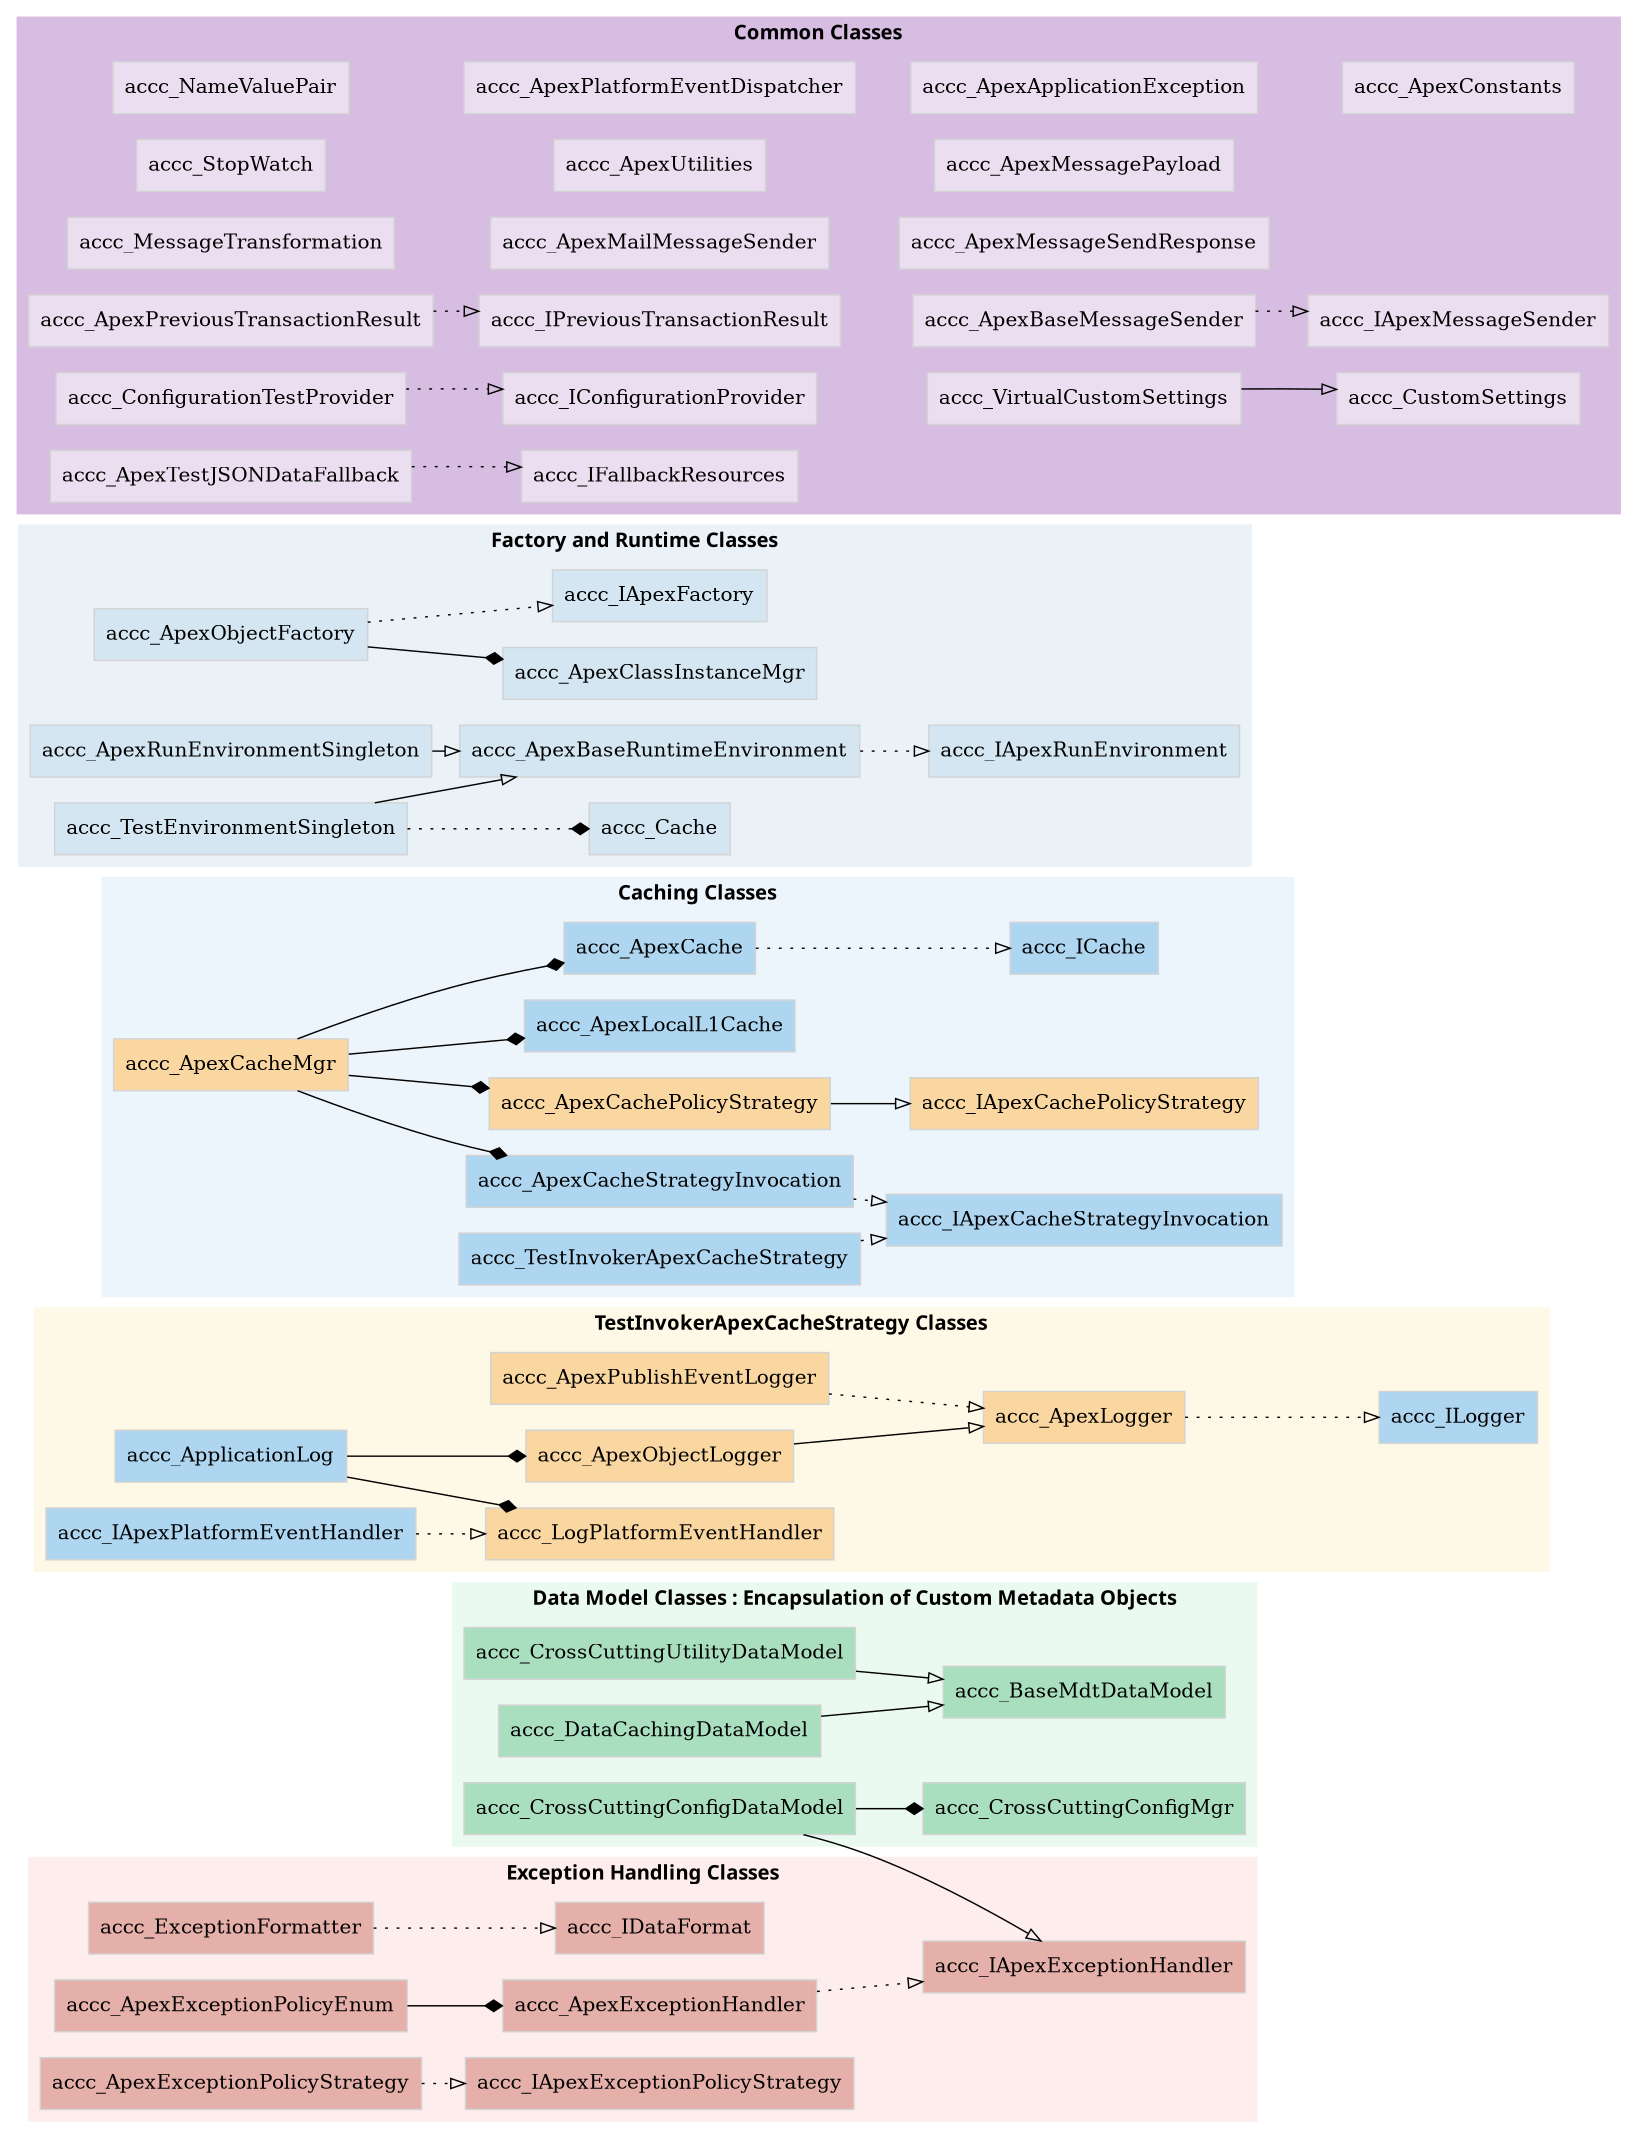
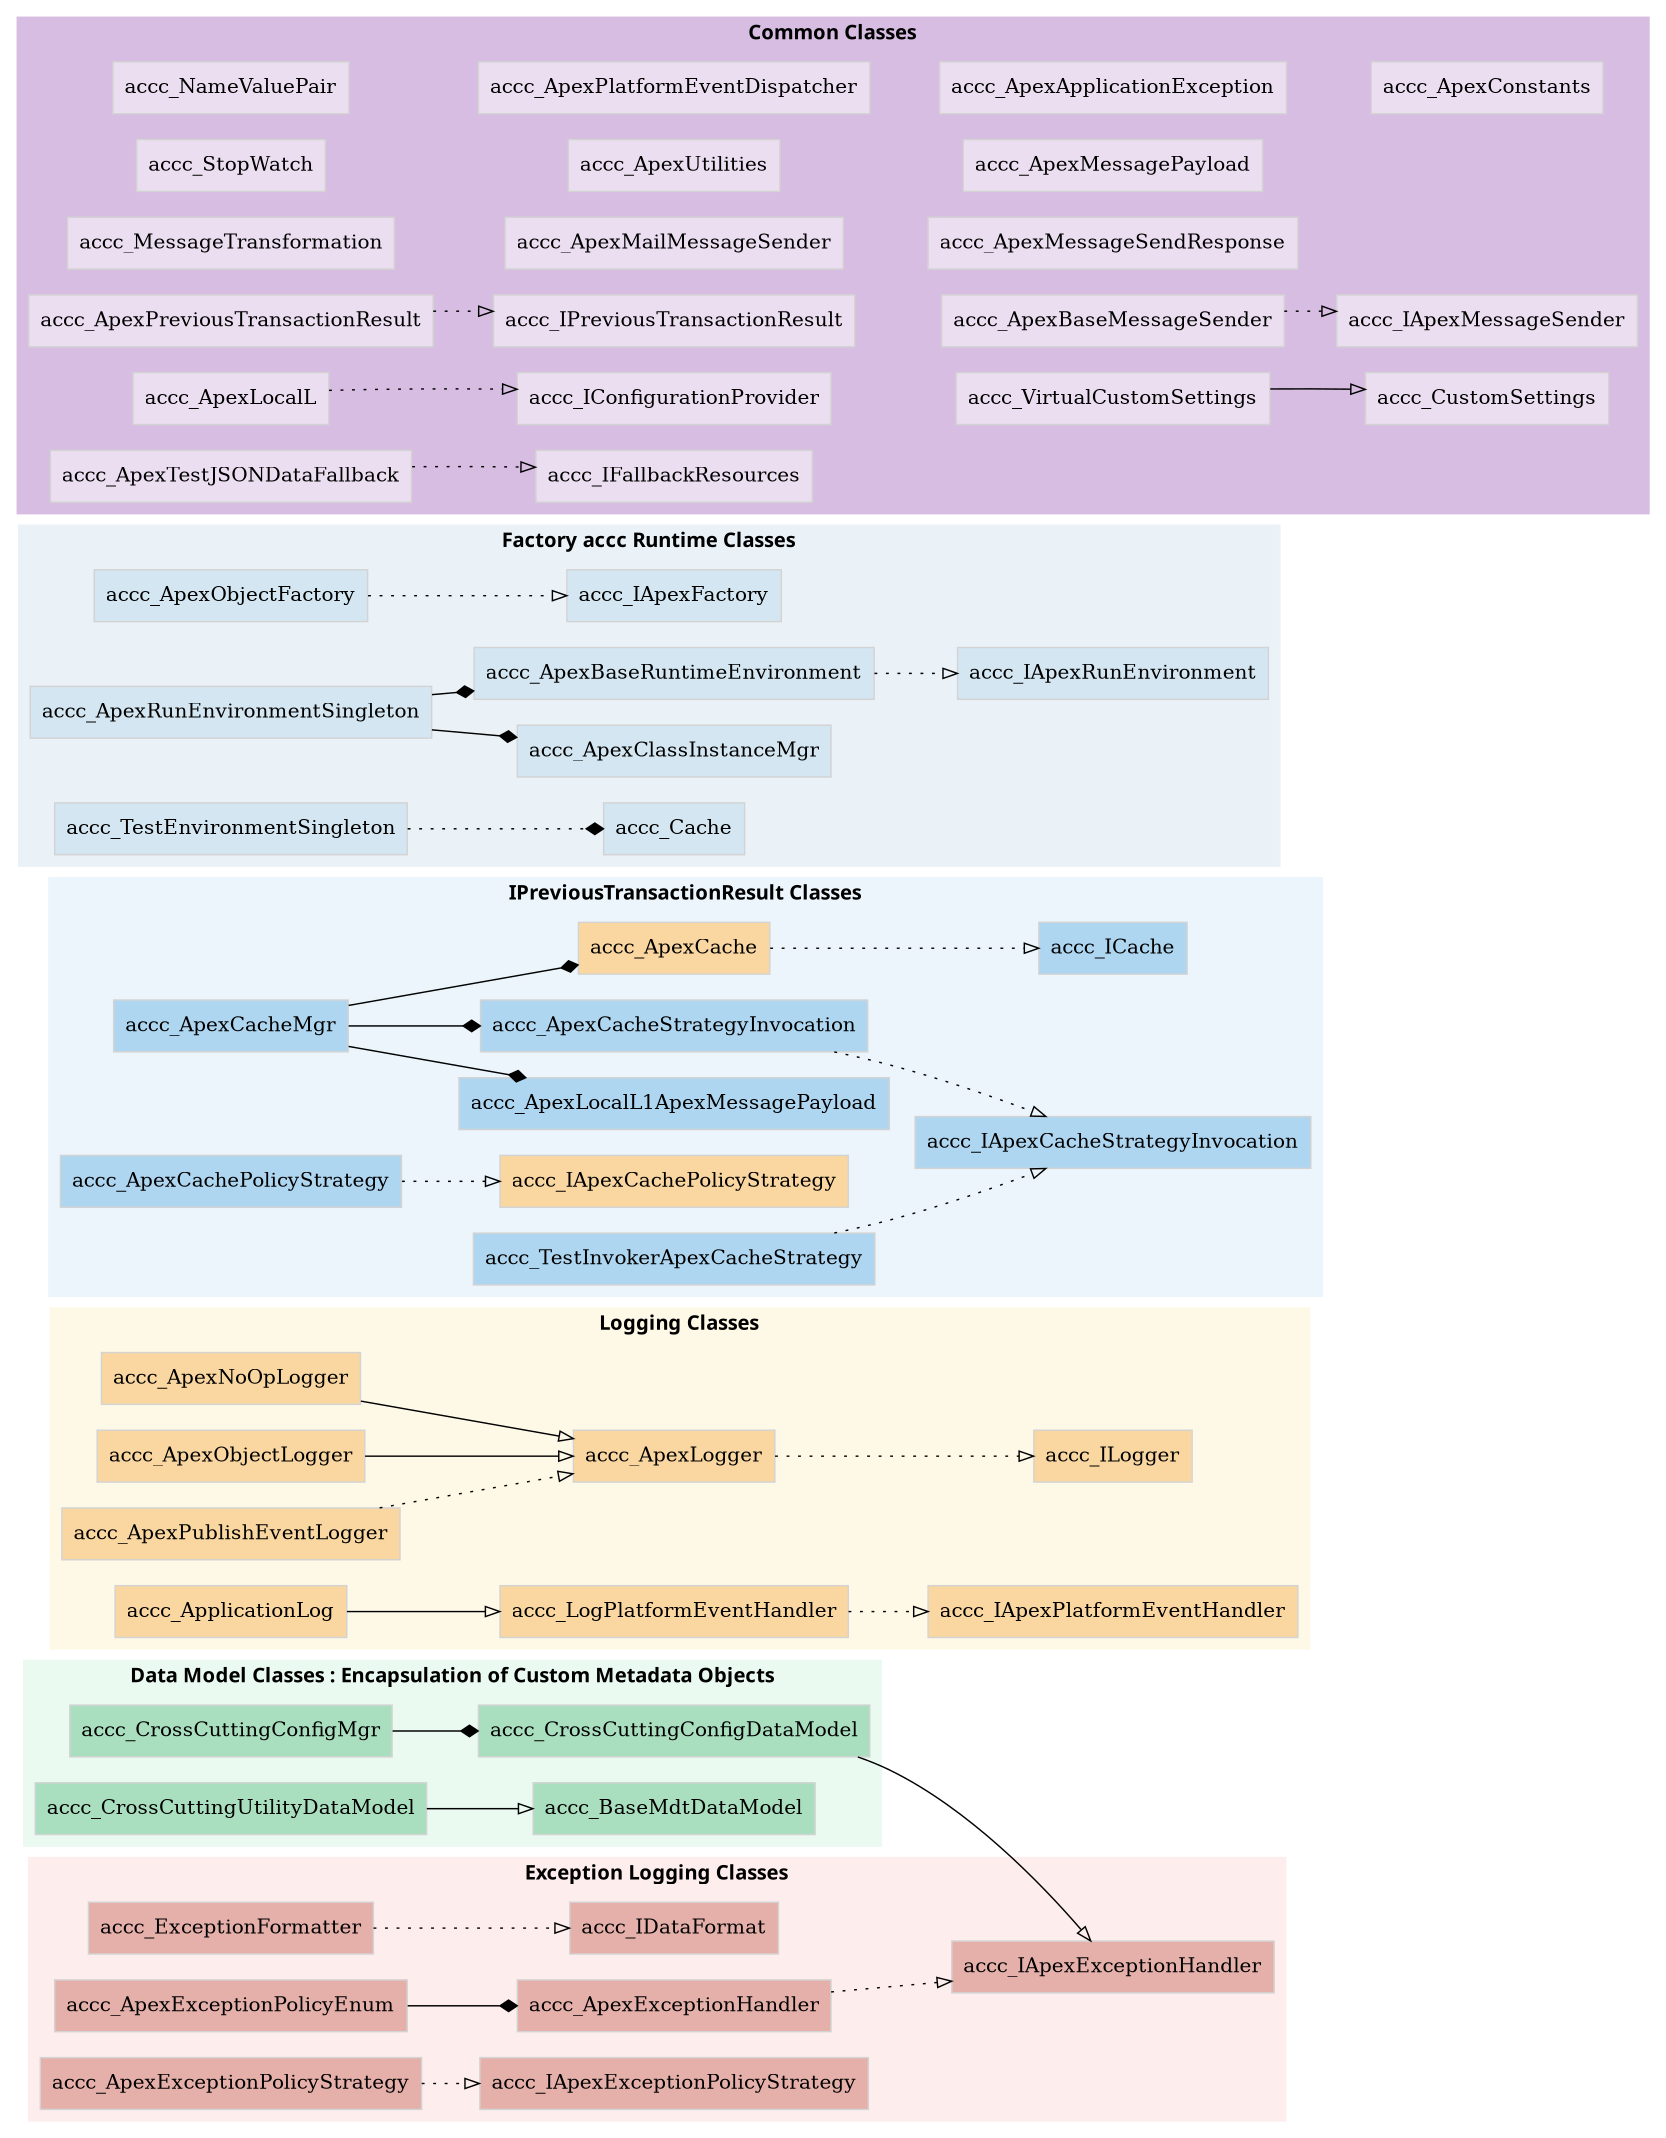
node "accc_ConfigurationTestProvider": label "accc_ConfigurationTestProvider" -> "accc_ApexLocalL"
cluster "Factory and Runtime Classes": label "Factory and Runtime Classes" -> "Factory accc Runtime Classes"
edge "accc_ApexObjectFactory" -> "accc_ApexClassInstanceMgr": now "accc_ApexRunEnvironmentSingleton" -> "accc_ApexClassInstanceMgr"
edge "accc_ApexRunEnvironmentSingleton" -> "accc_ApexBaseRuntimeEnvironment": arrowhead empty -> diamond
edge "accc_TestEnvironmentSingleton" -> "accc_ApexBaseRuntimeEnvironment": removed
cluster "Caching Classes": label "Caching Classes" -> "IPreviousTransactionResult Classes"
node "accc_ApexCache": fillcolor #aed6f1 -> #fad7a0
node "accc_ApexLocalL1Cache": label "accc_ApexLocalL1Cache" -> "accc_ApexLocalL1ApexMessagePayload"
node "accc_ApexCacheMgr": fillcolor #fad7a0 -> #aed6f1
edge "accc_ApexCacheMgr" -> "accc_ApexCachePolicyStrategy": removed
node "accc_ApexCachePolicyStrategy": fillcolor #fad7a0 -> #aed6f1
edge "accc_ApexCachePolicyStrategy" -> "accc_IApexCachePolicyStrategy": style solid -> dotted
cluster "TestInvokerApexCacheStrategy Classes": label "TestInvokerApexCacheStrategy Classes" -> "Logging Classes"
node "accc_ApexNoOpLogger": added
node "accc_ILogger": fillcolor #aed6f1 -> #fad7a0
node "accc_ApplicationLog": fillcolor #aed6f1 -> #fad7a0
edge "accc_ApplicationLog" -> "accc_ApexObjectLogger": removed
edge "accc_ApplicationLog" -> "accc_LogPlatformEventHandler": arrowhead diamond -> empty
node "accc_IApexPlatformEventHandler": fillcolor #aed6f1 -> #fad7a0
edge "accc_IApexPlatformEventHandler" -> "accc_LogPlatformEventHandler": reversed
node "accc_DataCachingDataModel": removed
edge "accc_CrossCuttingConfigDataModel" -> "accc_CrossCuttingConfigMgr": reversed
cluster "Exception Handling Classes": label "Exception Handling Classes" -> "Exception Logging Classes"
